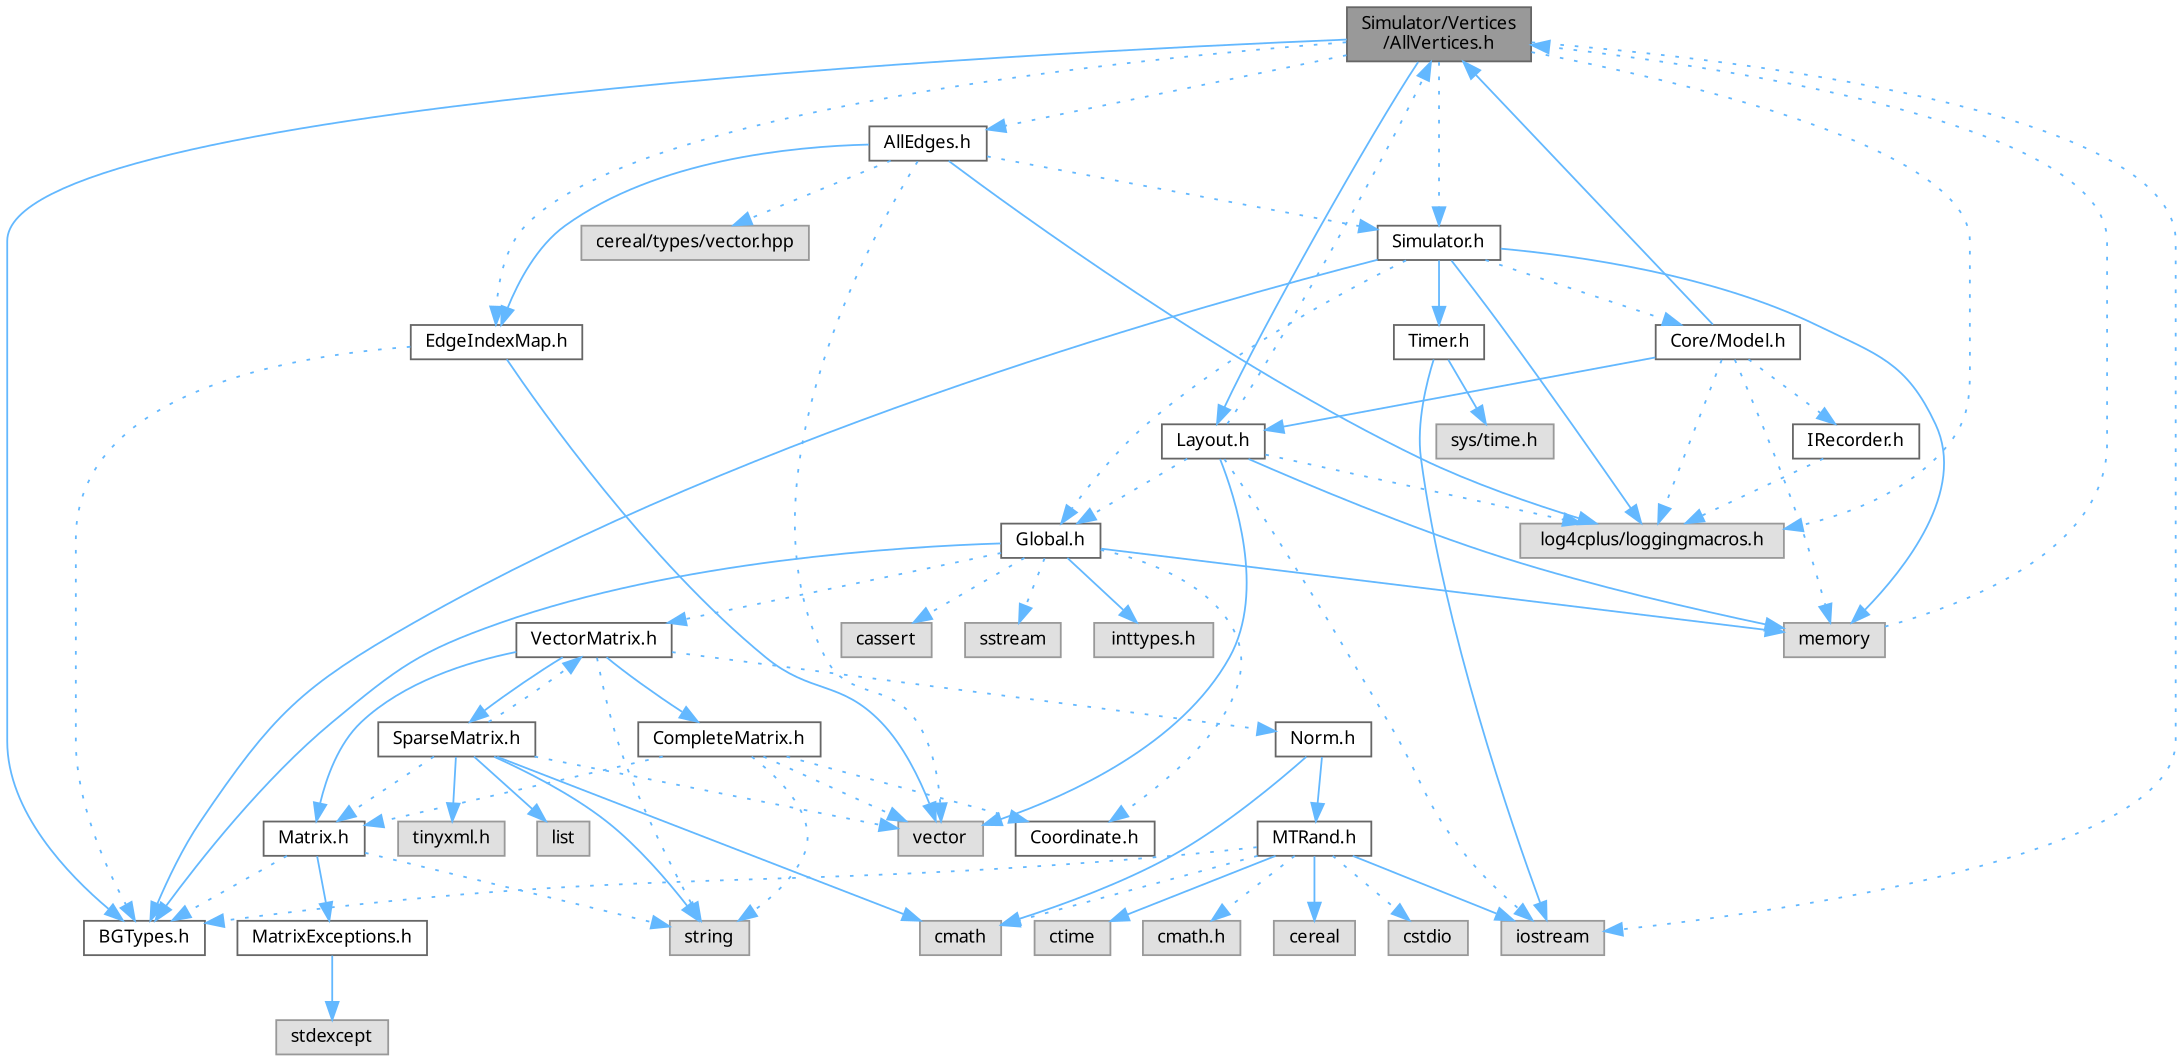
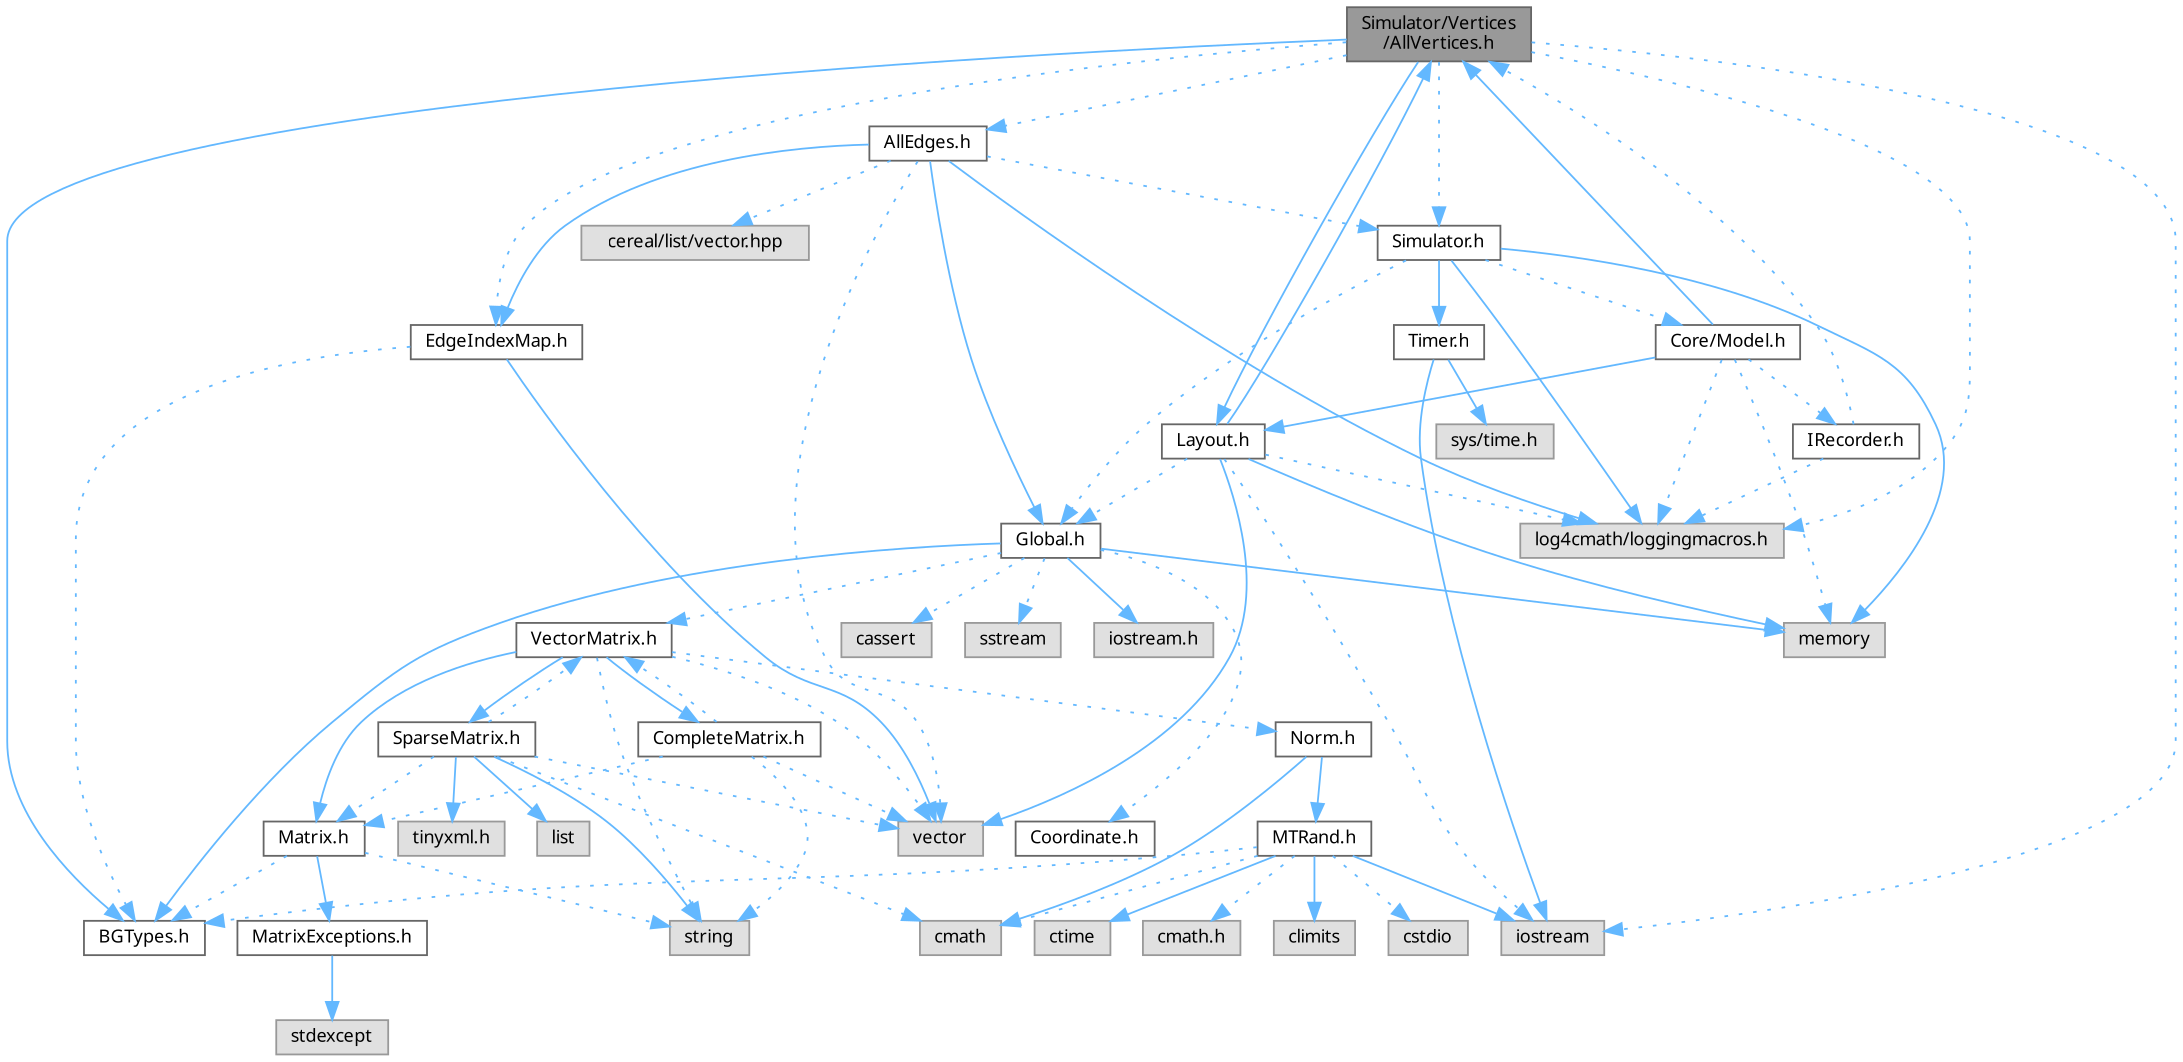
edge "memory" -> "Simulator/Vertices /AllVertices.h": now "IRecorder.h" -> "Simulator/Vertices /AllVertices.h"
node "cereal/types/vector.hpp": label "cereal/types/vector.hpp" -> "cereal/list/vector.hpp"
edge "Layout.h" -> "Simulator/Vertices /AllVertices.h": style dotted -> solid
edge "AllEdges.h" -> "Global.h": added
edge "Simulator.h" -> "BGTypes.h": removed
node "log4cplus/loggingmacros.h": label "log4cplus/loggingmacros.h" -> "log4cmath/loggingmacros.h"
node "inttypes.h": label "inttypes.h" -> "iostream.h"
edge "VectorMatrix.h" -> "vector": added
edge "CompleteMatrix.h" -> "Coordinate.h": now "CompleteMatrix.h" -> "VectorMatrix.h"
edge "SparseMatrix.h" -> "cmath": style solid -> dotted
node "cereal": label "cereal" -> "climits"
